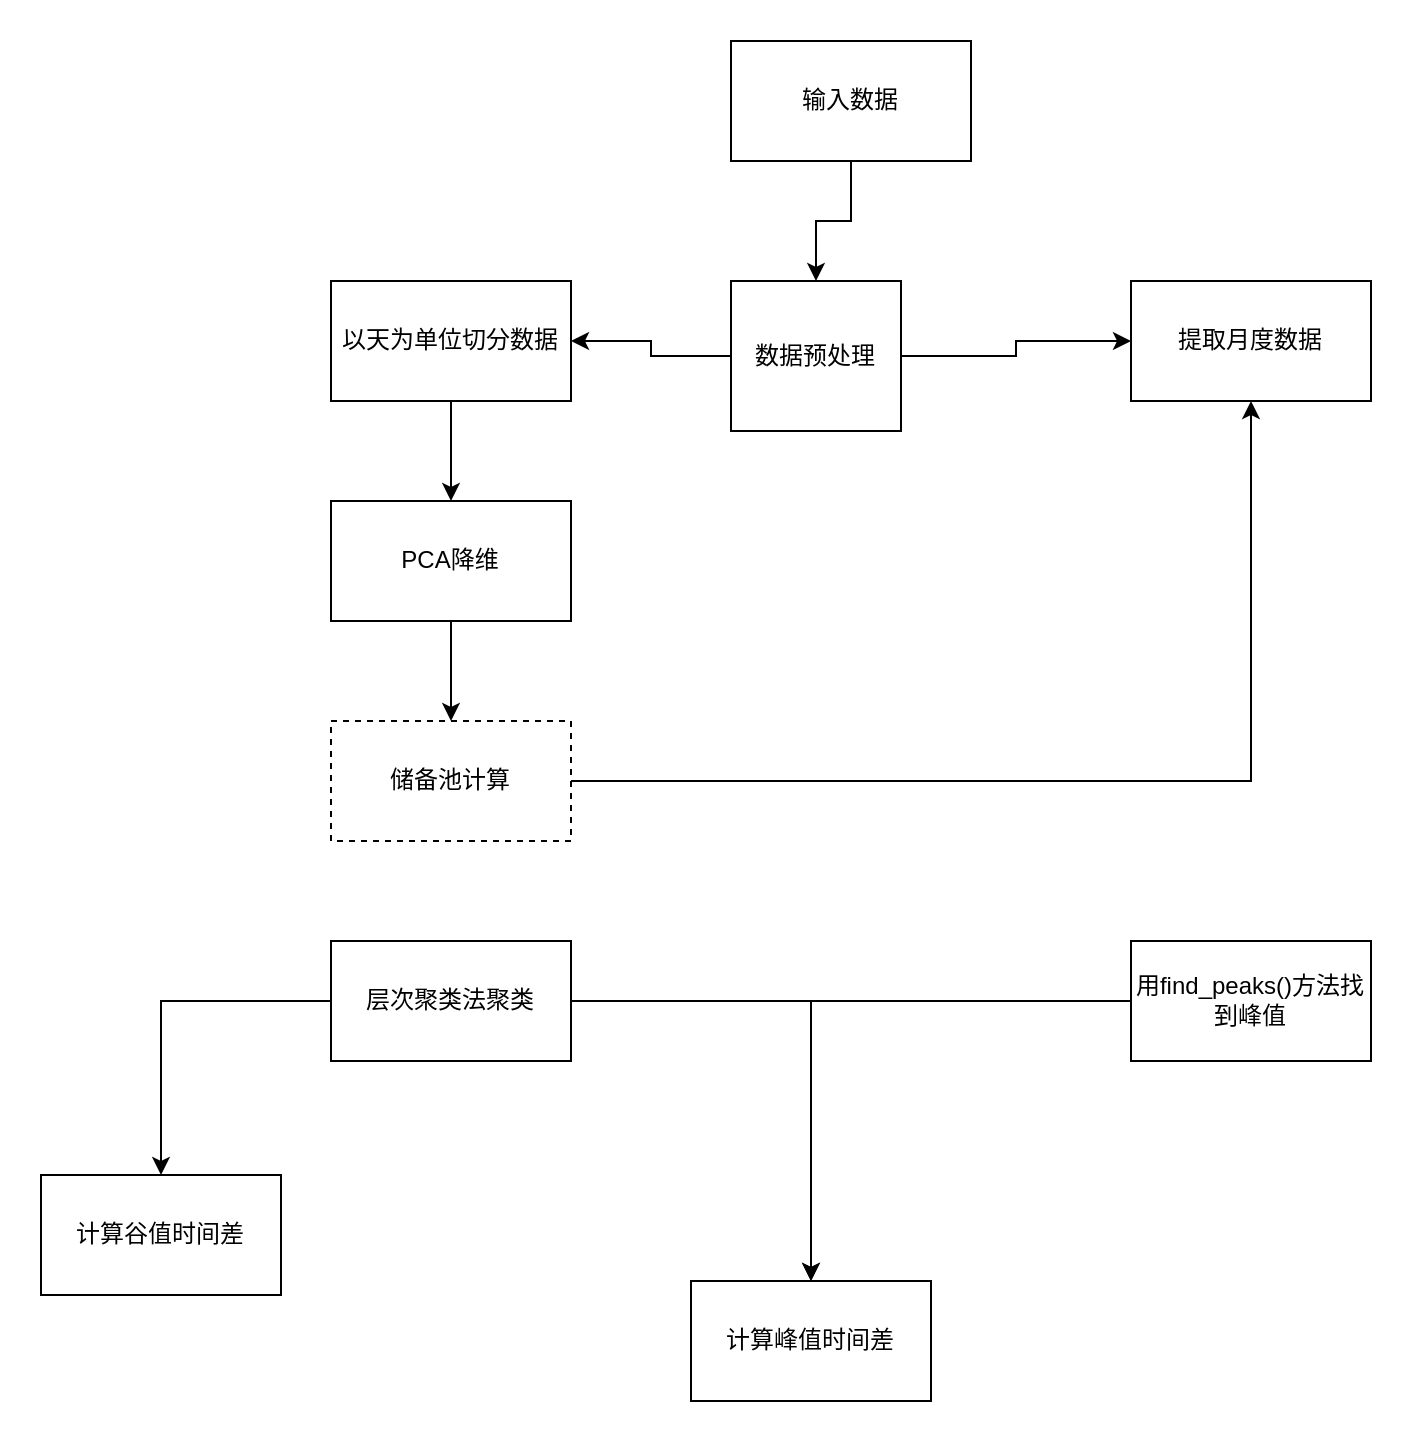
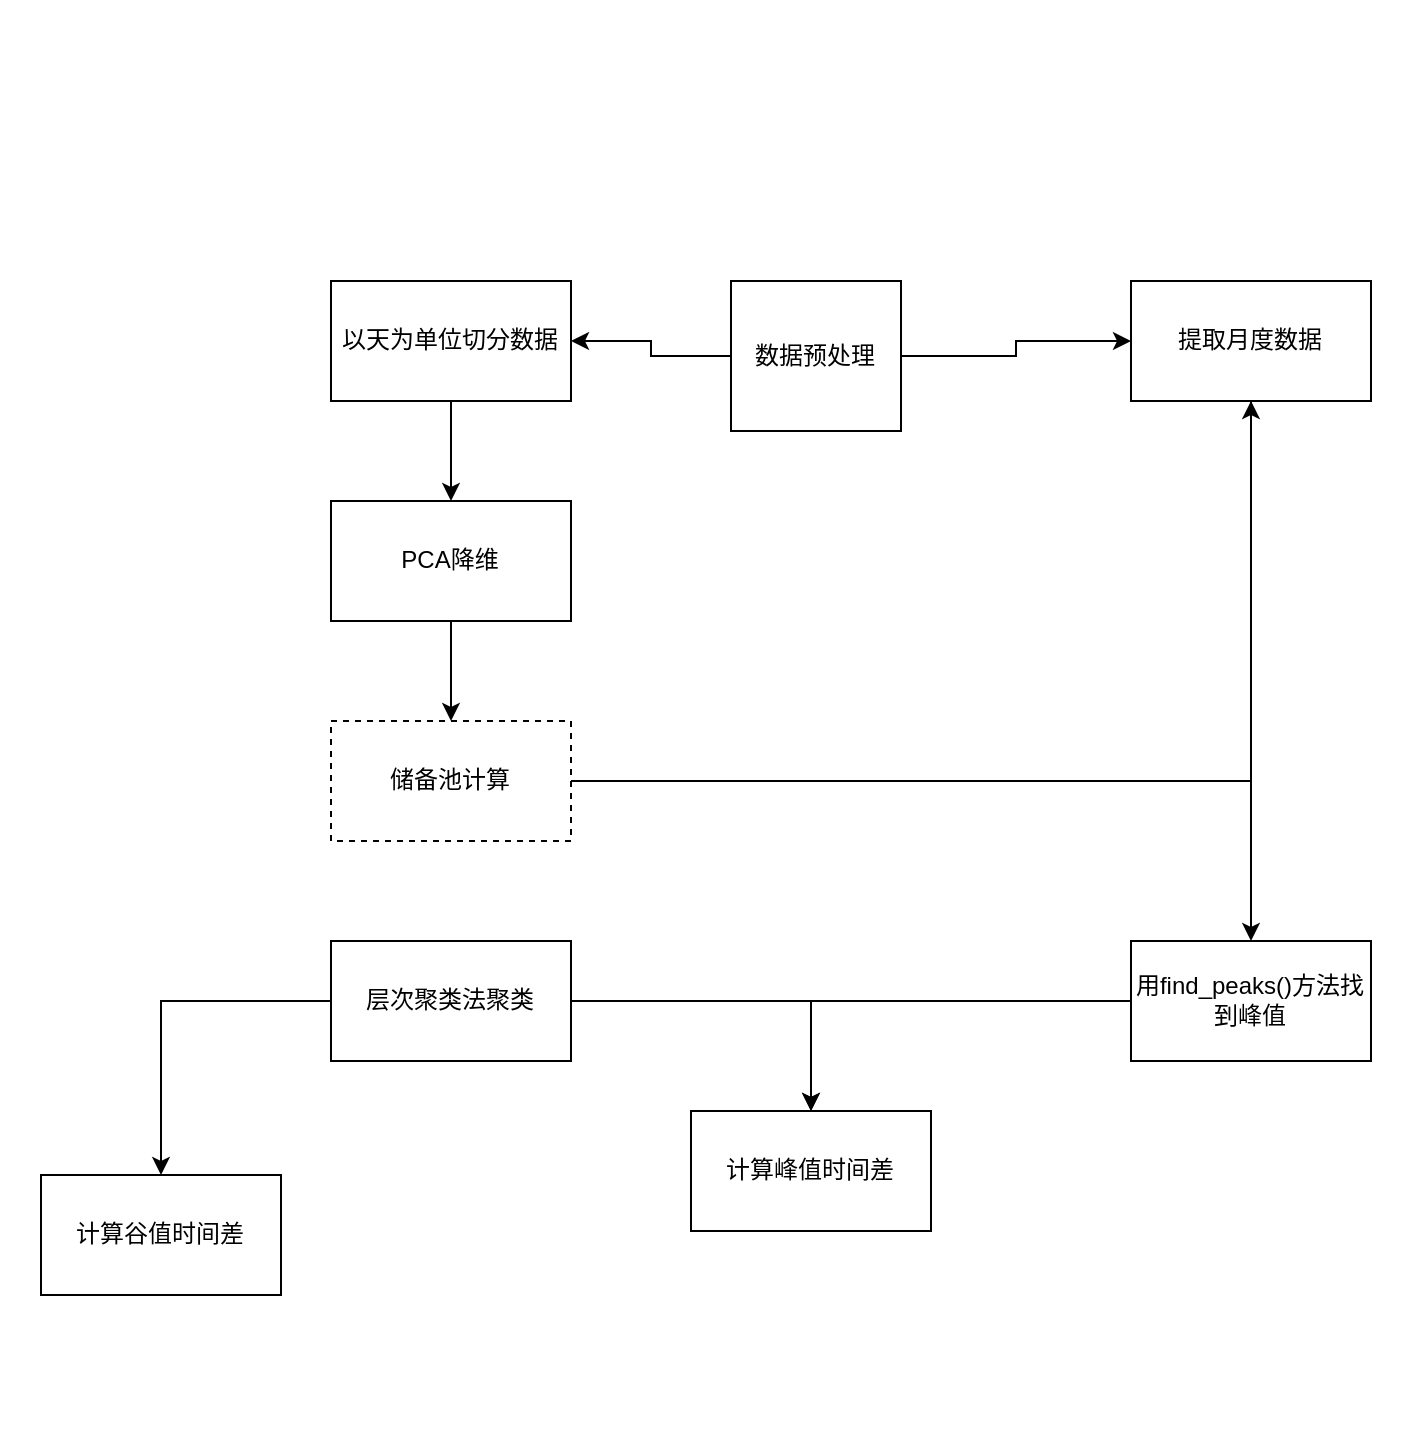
node "输入数据": removed
edge "输入数据" -> "数据预处理": removed
edge "提取月度数据" -> "用find_peaks()方法找到峰值": added
node "计算峰值时间差": moved (811, 1341) -> (811, 1171)
